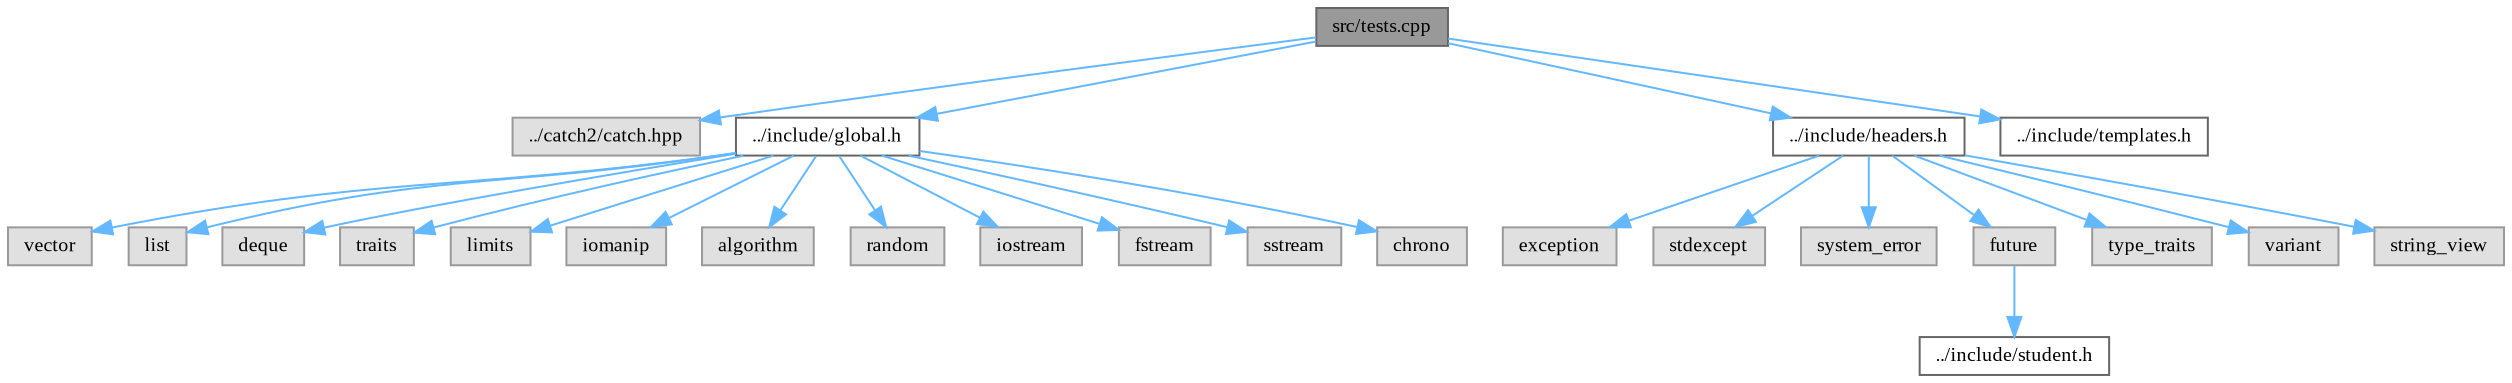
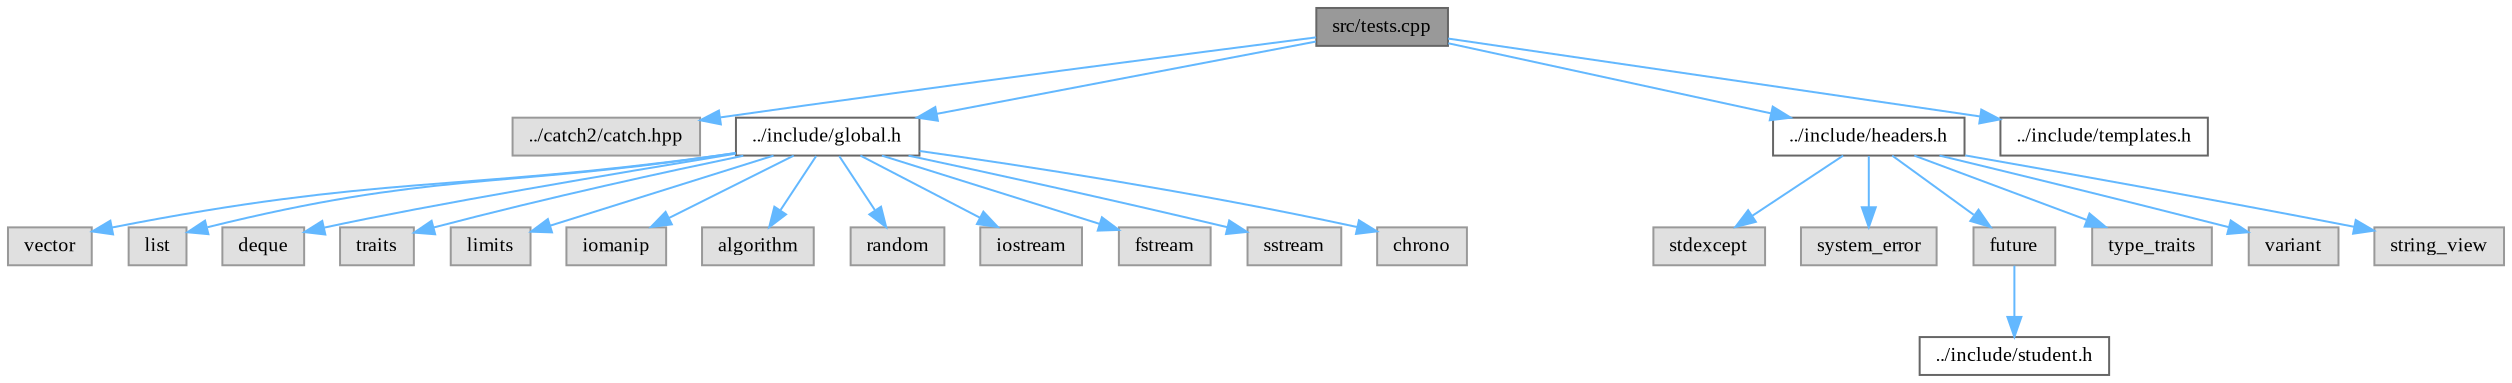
node "exception": removed
